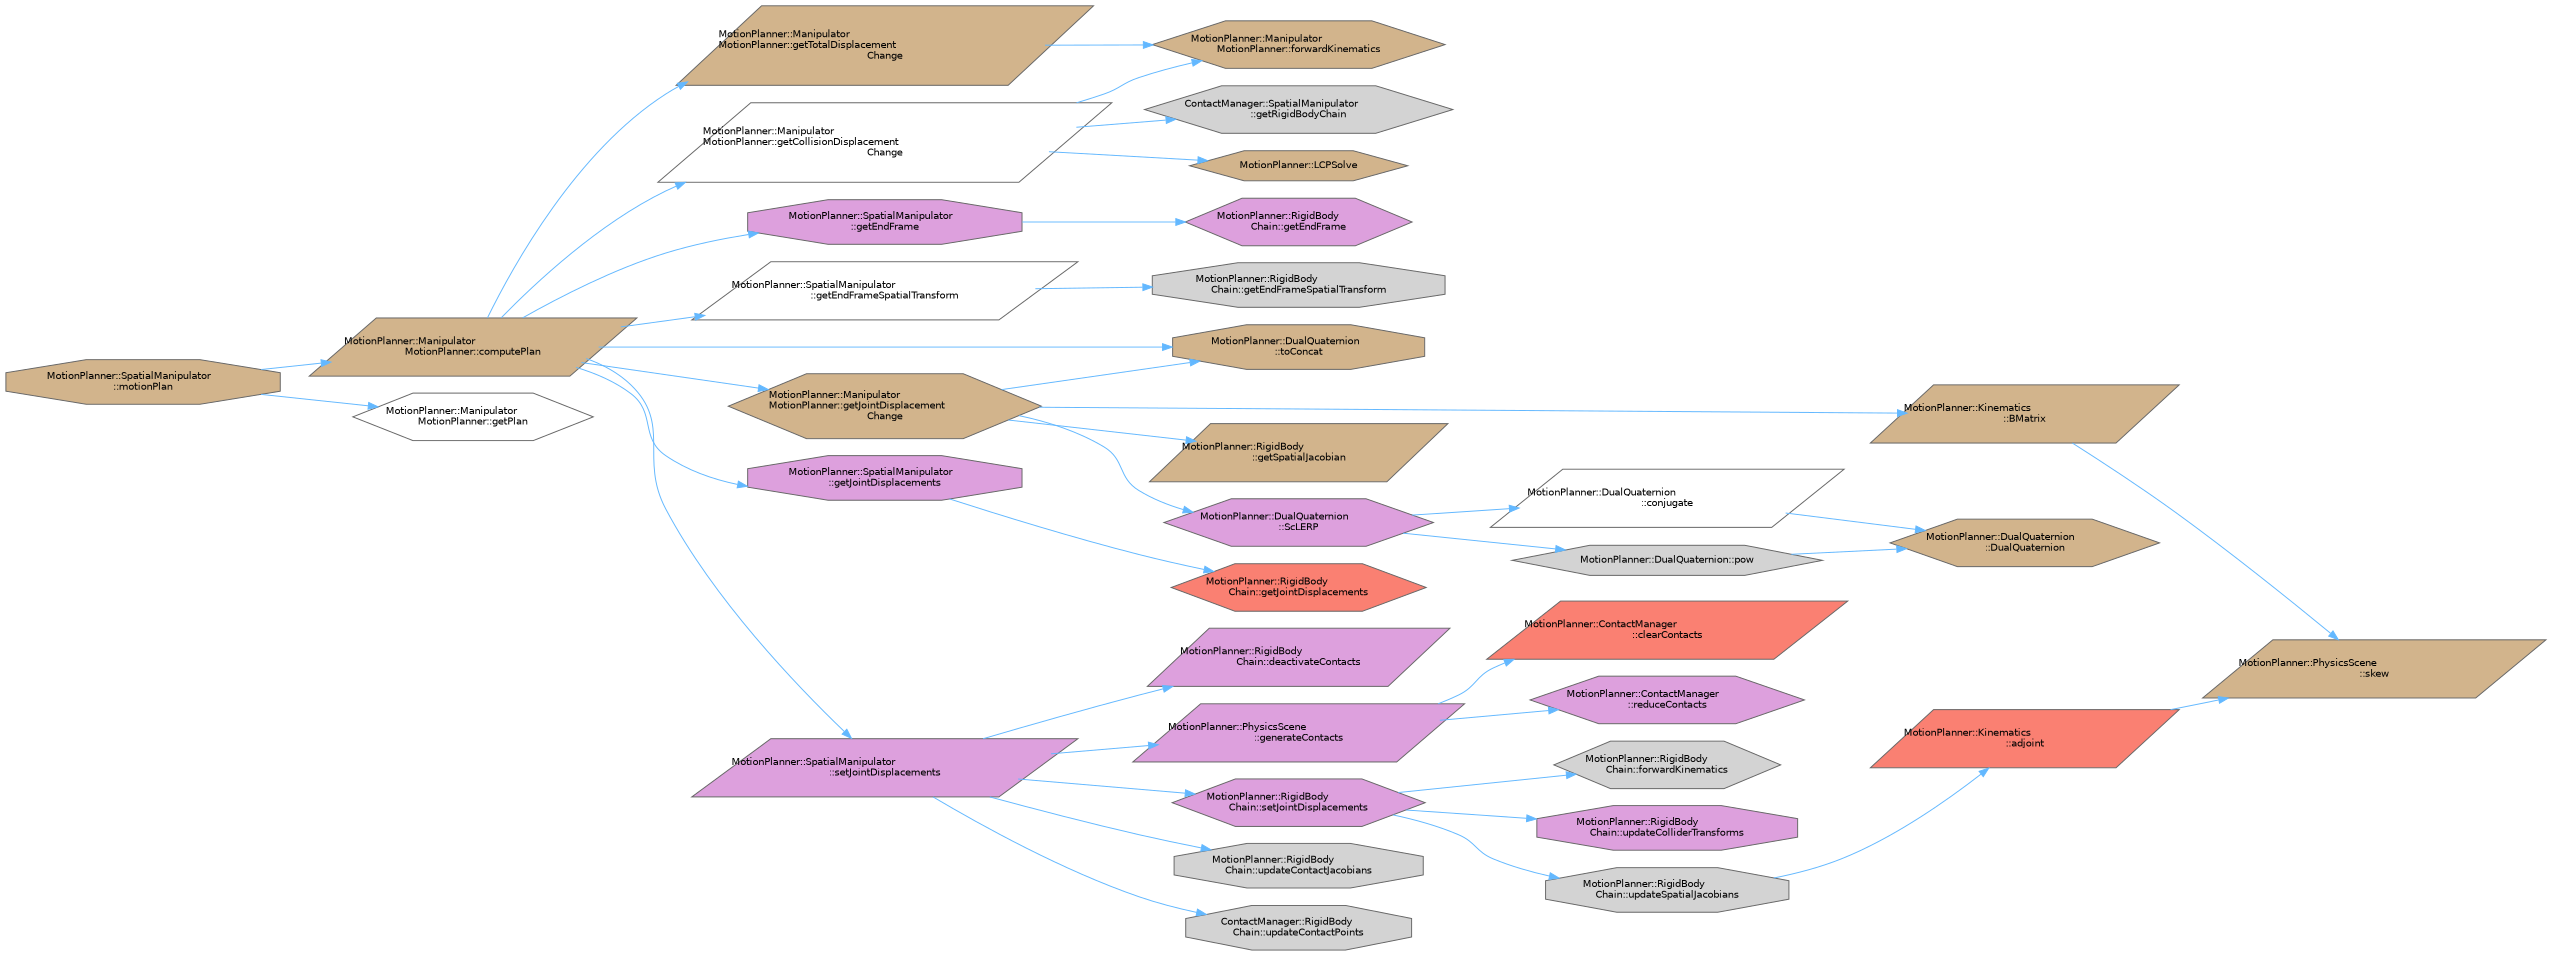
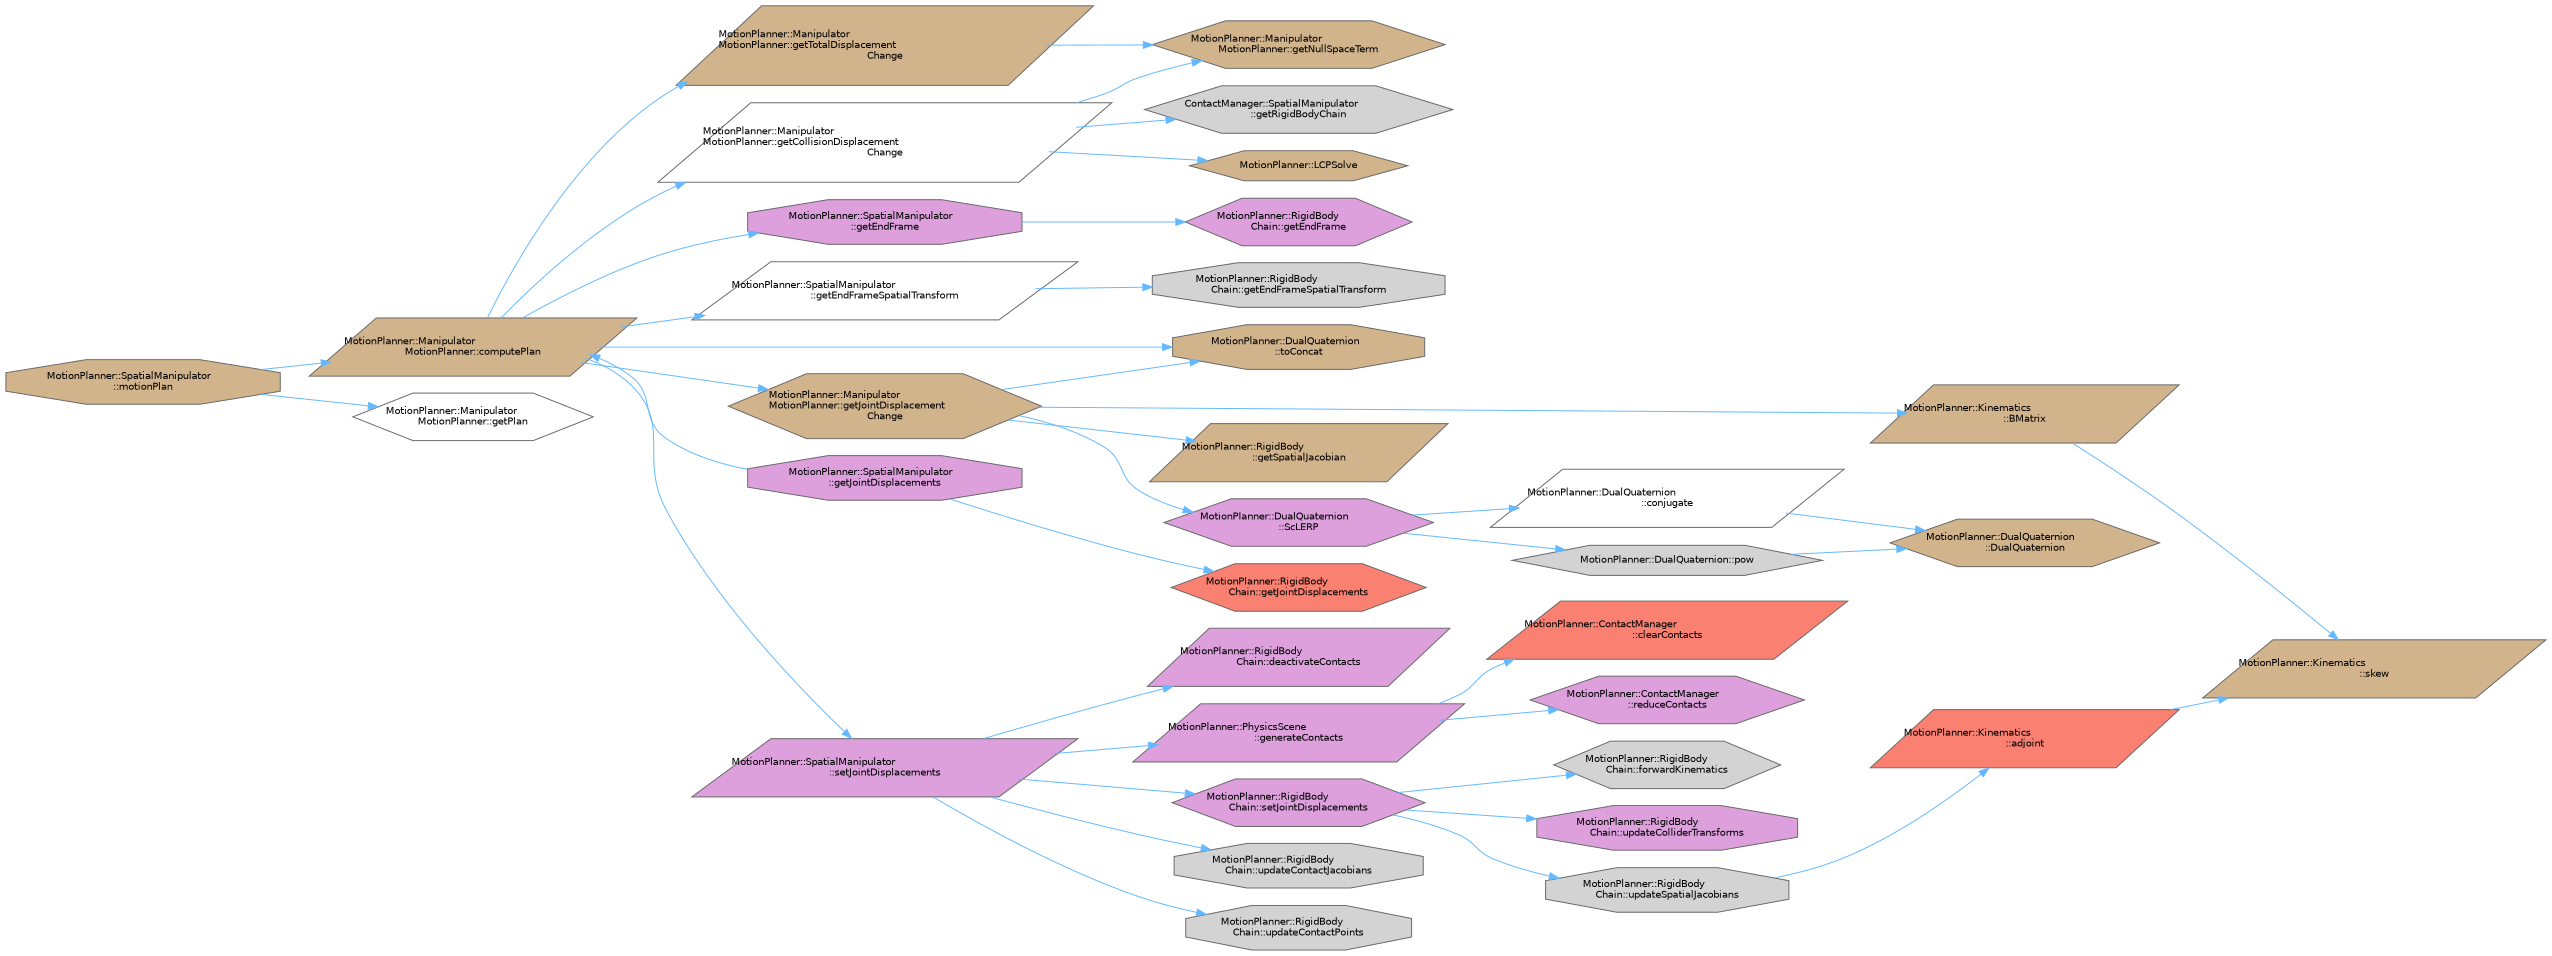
node "MotionPlanner::Manipulator MotionPlanner::forwardKinematics": label "MotionPlanner::Manipulator MotionPlanner::forwardKinematics" -> "MotionPlanner::Manipulator MotionPlanner::getNullSpaceTerm"
edge "MotionPlanner::Manipulator MotionPlanner::computePlan" -> "MotionPlanner::SpatialManipulator ::getJointDisplacements": reversed
node "MotionPlanner::PhysicsScene ::skew": label "MotionPlanner::PhysicsScene ::skew" -> "MotionPlanner::Kinematics ::skew"
node "ContactManager::RigidBody Chain::updateContactPoints": label "ContactManager::RigidBody Chain::updateContactPoints" -> "MotionPlanner::RigidBody Chain::updateContactPoints"
